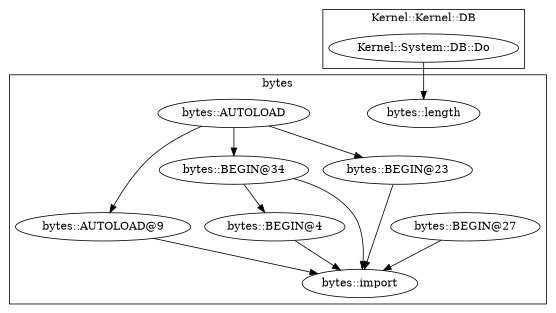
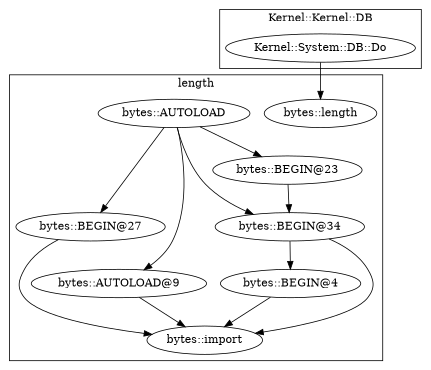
cluster "bytes": label "bytes" -> "length"
edge "bytes::AUTOLOAD" -> "bytes::BEGIN@27": added
edge "bytes::BEGIN@23" -> "bytes::import": now "bytes::BEGIN@23" -> "bytes::BEGIN@34"
